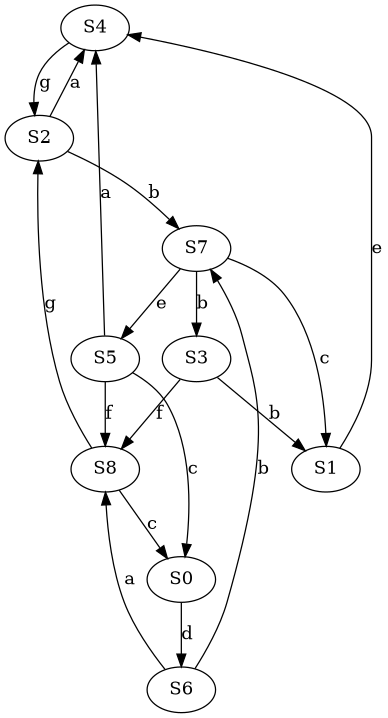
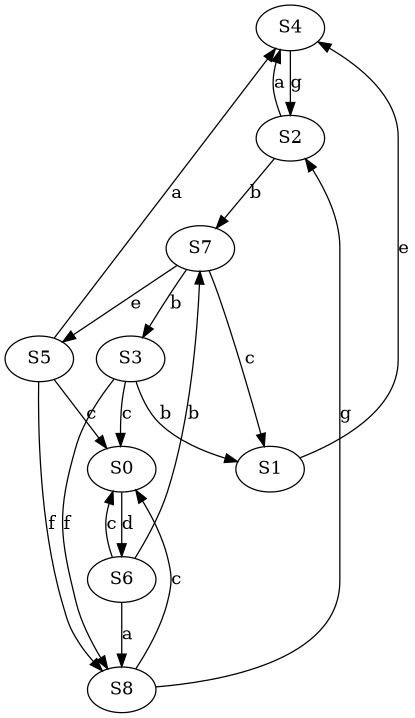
edge "S3" -> "S0": added, label "c"
edge "S6" -> "S0": added, label "c"
